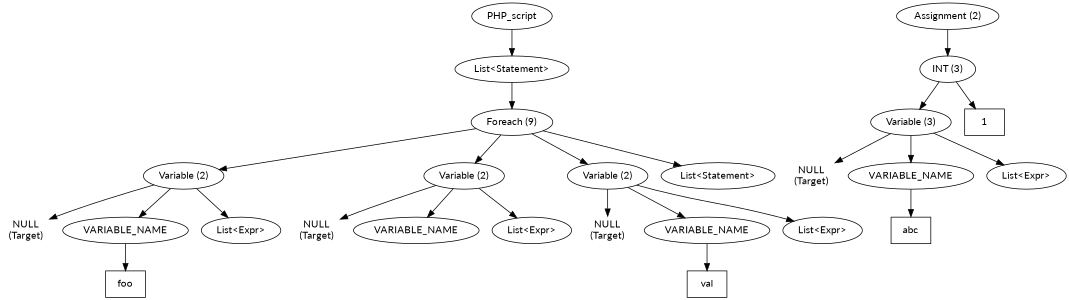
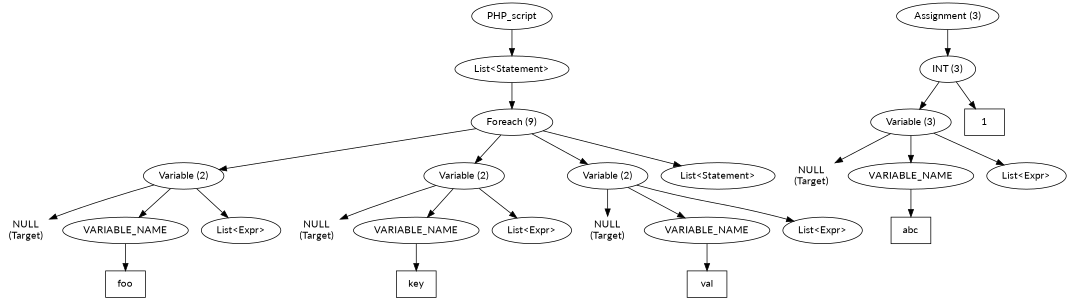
node "Assignment (2)": label "Assignment (2)" -> "Assignment (3)"
node "key": added
